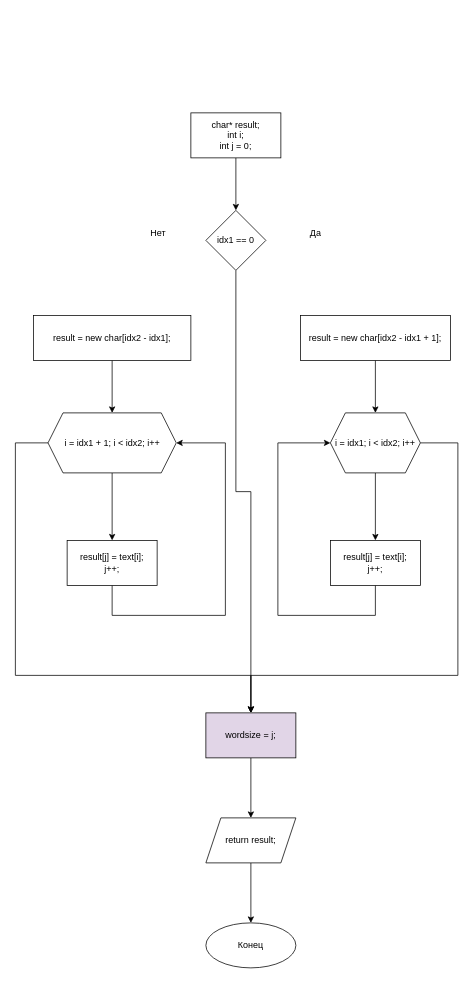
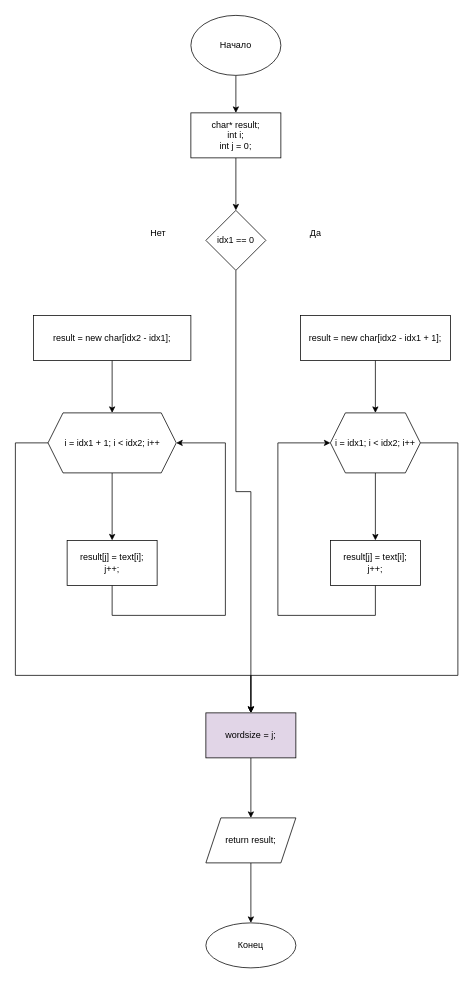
node "Начало": added
edge "Начало" -> "char* result; int i; int j = 0;": added
